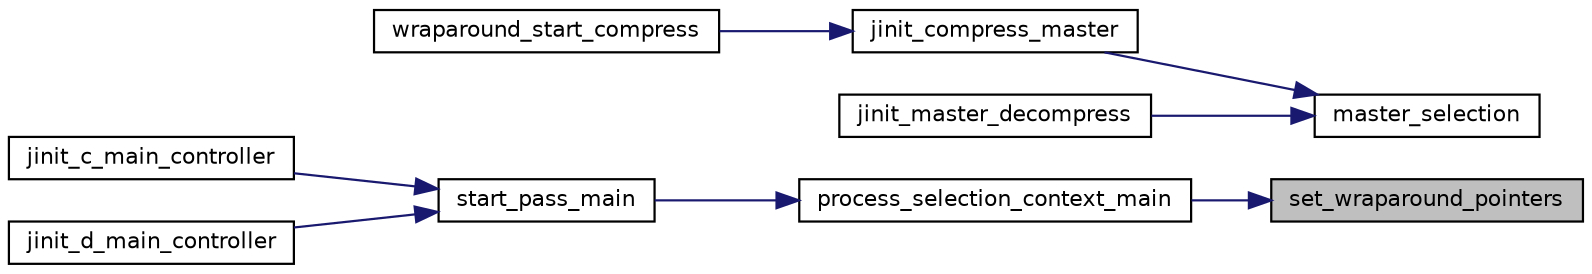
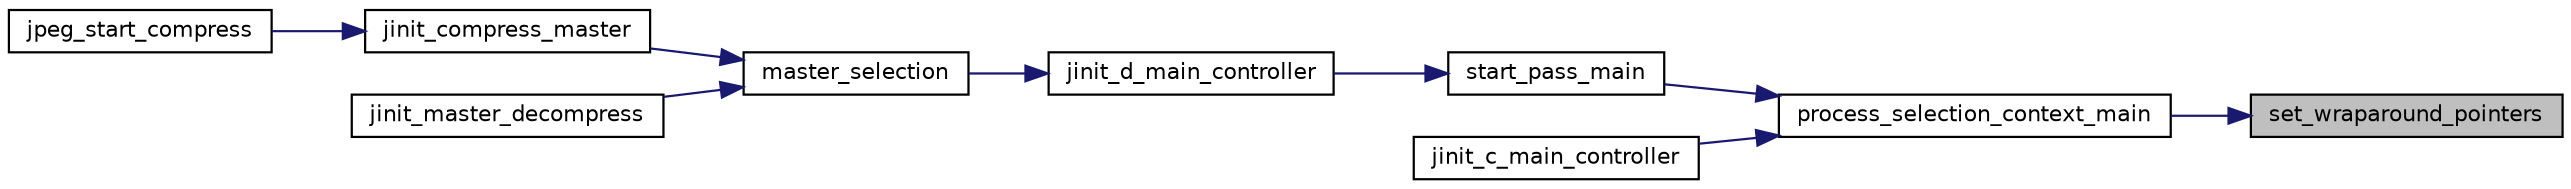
node "wraparound_start_compress": label "wraparound_start_compress" -> "jpeg_start_compress"
edge "master_selection" -> "jinit_d_main_controller": added
edge "jinit_c_main_controller" -> "start_pass_main": now "jinit_c_main_controller" -> "process_selection_context_main"
